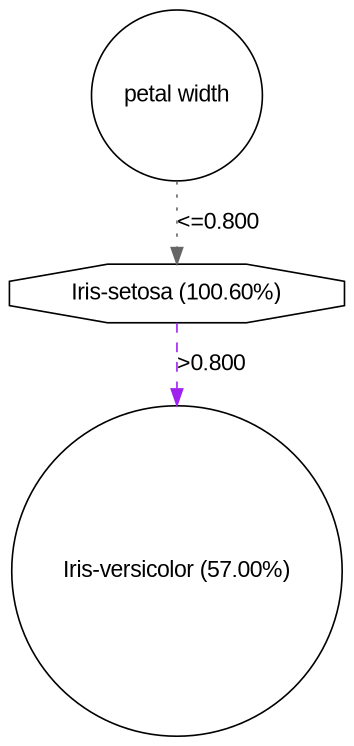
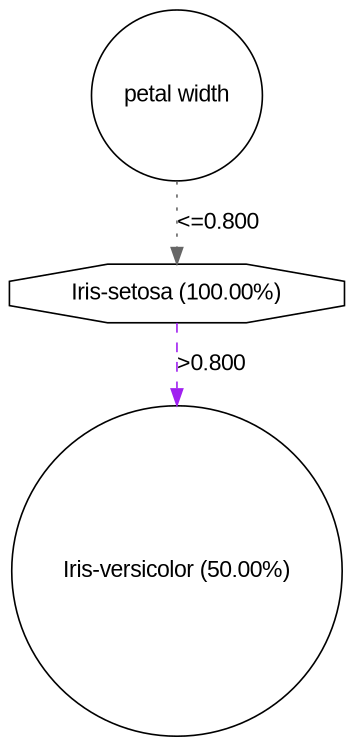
node "Iris-setosa (100.60%)": label "Iris-setosa (100.60%)" -> "Iris-setosa (100.00%)"
node "Iris-versicolor (57.00%)": label "Iris-versicolor (57.00%)" -> "Iris-versicolor (50.00%)"
